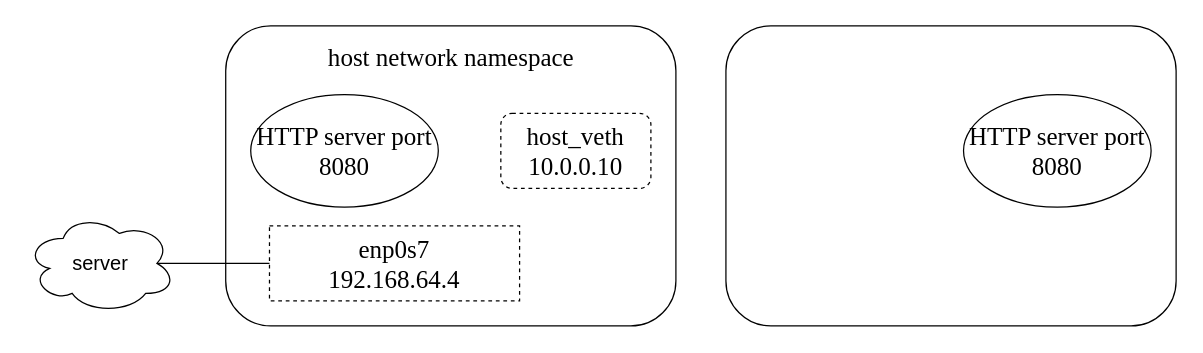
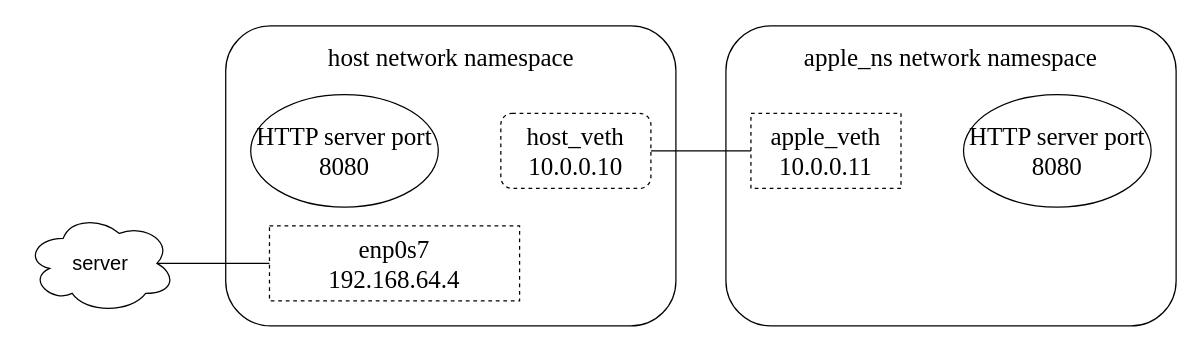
node "apple_ns network namespace": added
edge "host_veth 10.0.0.10" -- "apple_veth 10.0.0.11": added
node "apple_veth 10.0.0.11": added
